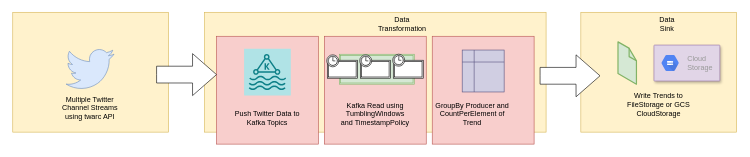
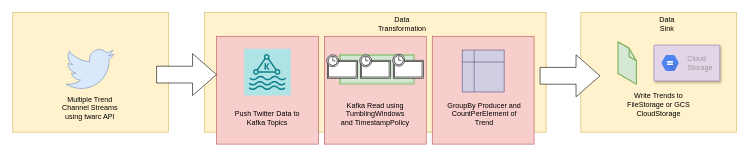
node "Multiple Twitter Channel Streams using twarc API": label "Multiple Twitter Channel Streams using twarc API" -> "Multiple Trend Channel Streams using twarc API"
node "GroupBy Producer and CountPerElement of Trend": moved (473, 114) -> (485, 114)
